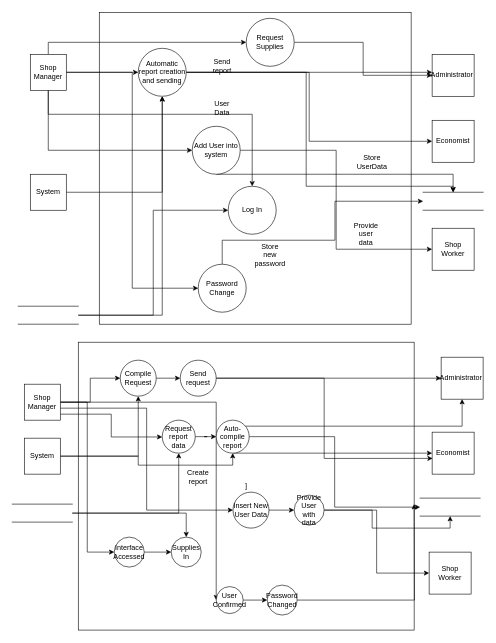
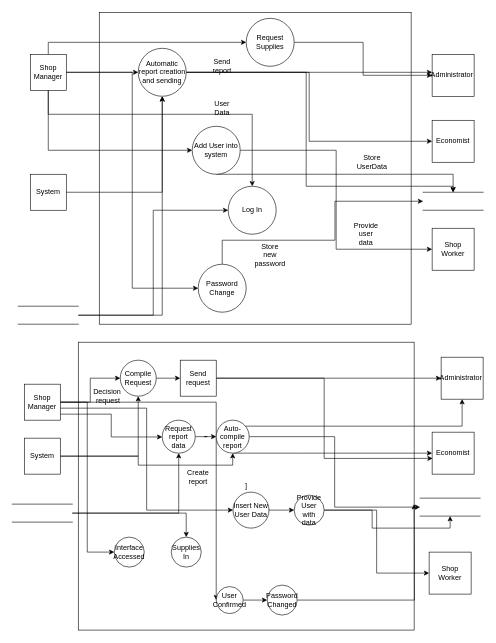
node "Send request": shape ellipse -> rectangle
node "Decision request": added
edge "Interface Accessed" -> "Supplies In": removed
